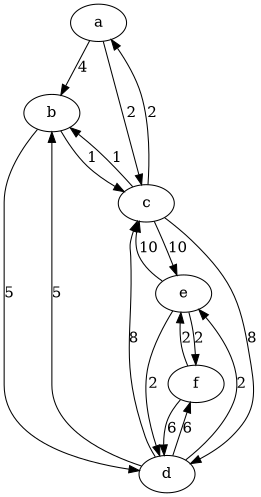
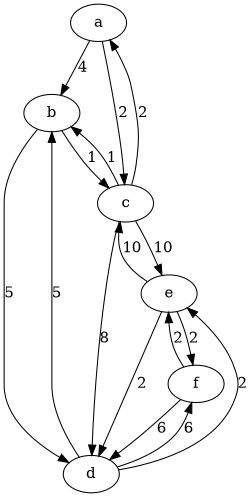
edge "d" -> "c": removed, label "8"
